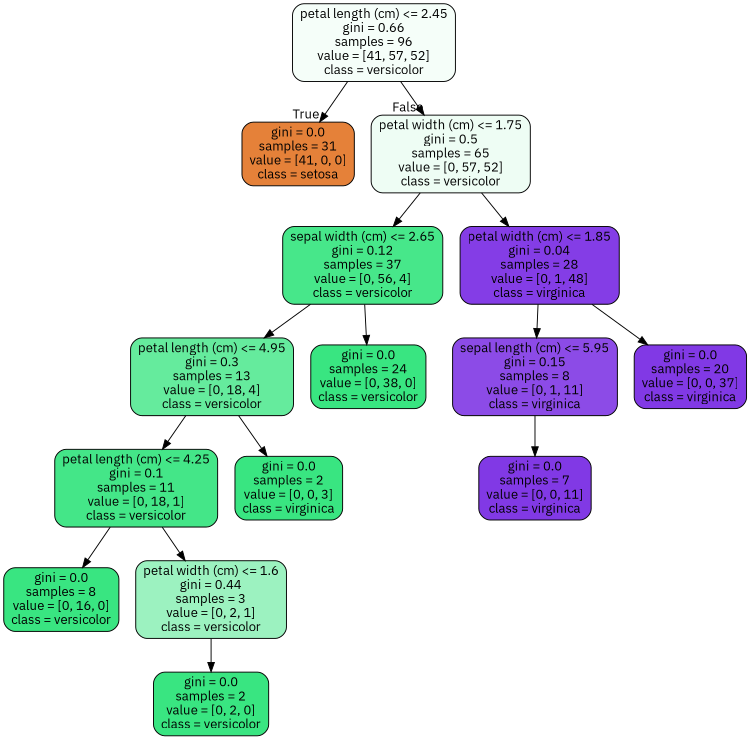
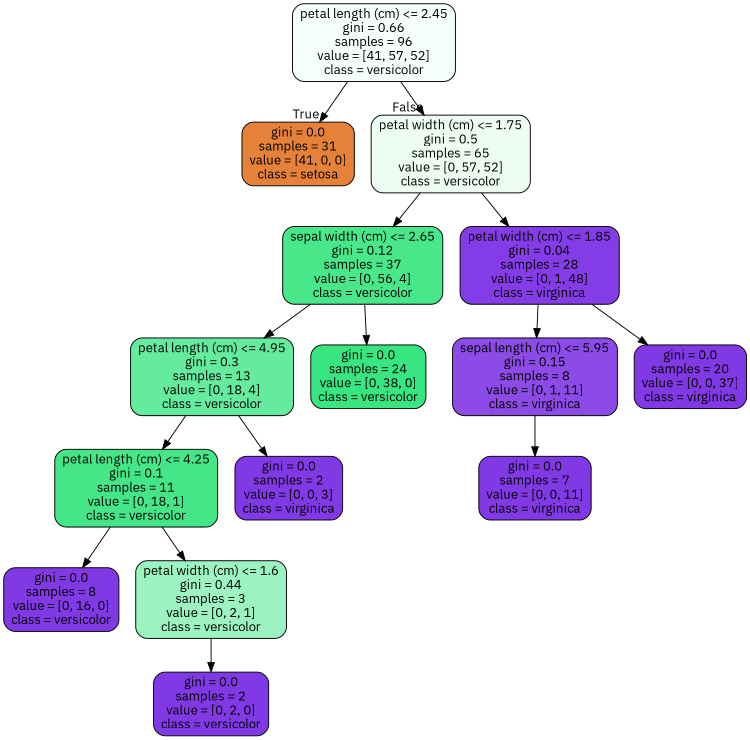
node "gini = 0.0 samples = 2 value = [0, 0, 3] class = virginica": fillcolor #39e581 -> #8139e5
node "gini = 0.0 samples = 8 value = [0, 16, 0] class = versicolor": fillcolor #39e581 -> #8139e5
node "gini = 0.0 samples = 2 value = [0, 2, 0] class = versicolor": fillcolor #39e581 -> #8139e5
